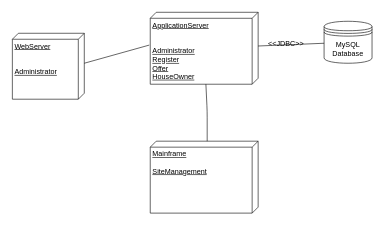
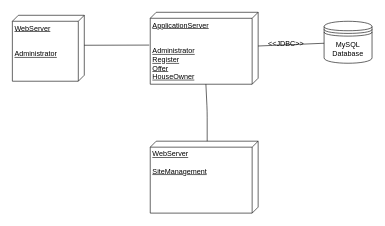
node "WebServer Administrator": moved (48, 66) -> (48, 48)
node "Mainframe SiteManagement": label "Mainframe SiteManagement" -> "WebServer SiteManagement"
